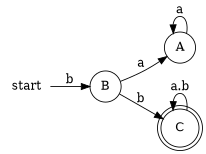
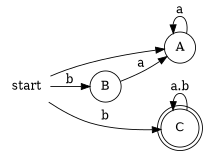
edge "start" -> "A": added
edge "B" -> "C": now "start" -> "C"
